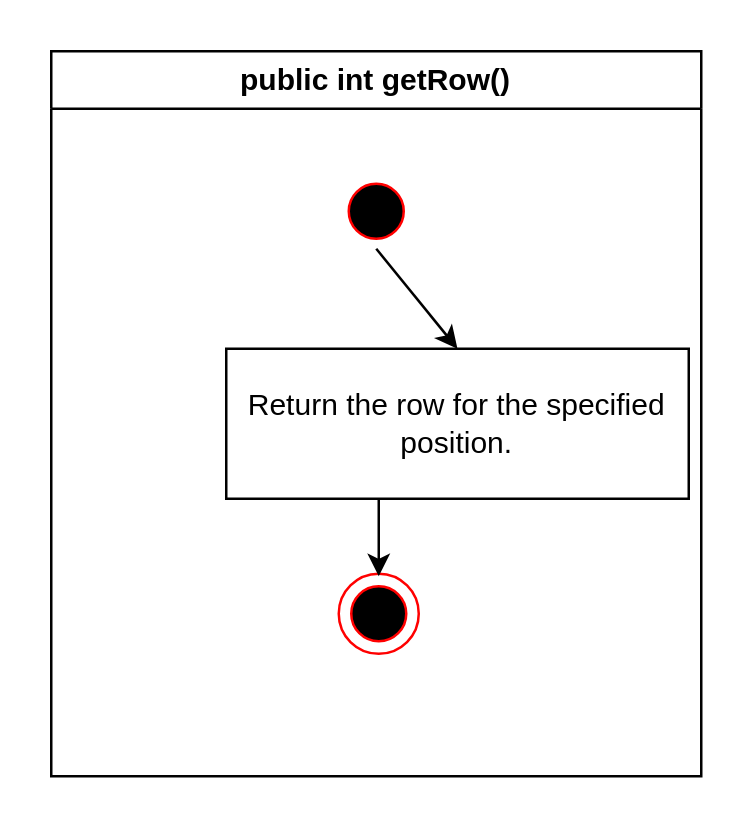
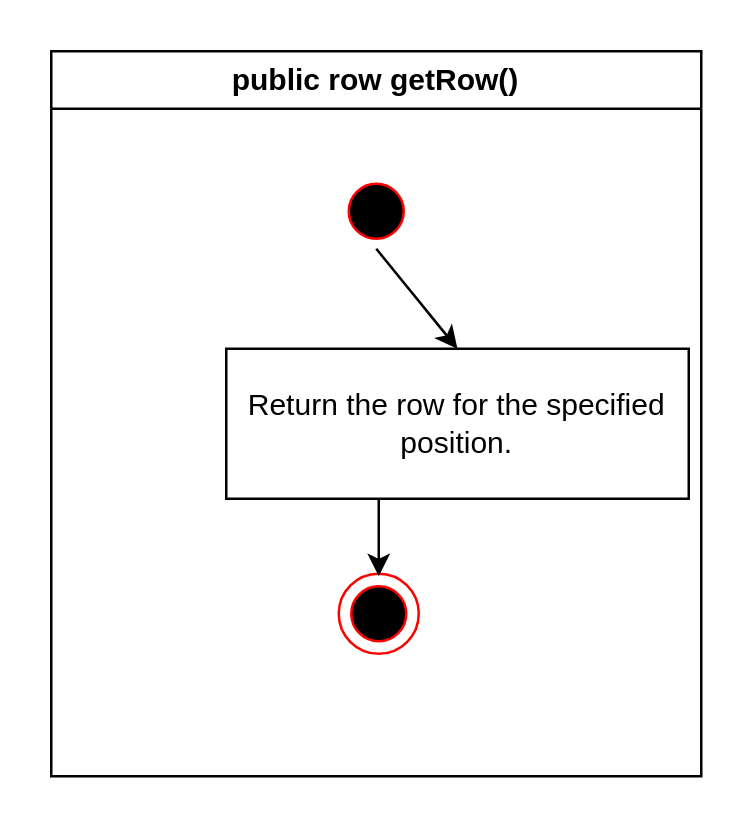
node "public int getRow()": label "public int getRow()" -> "public row getRow()"
